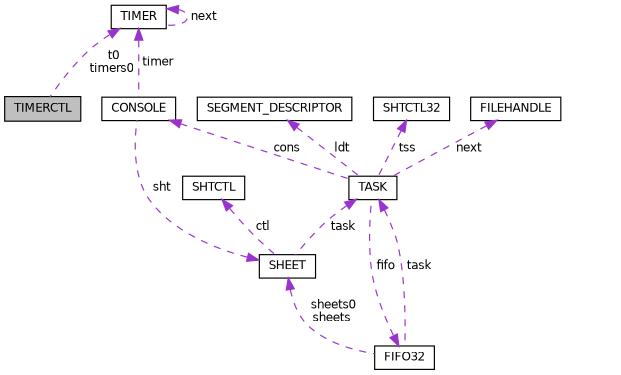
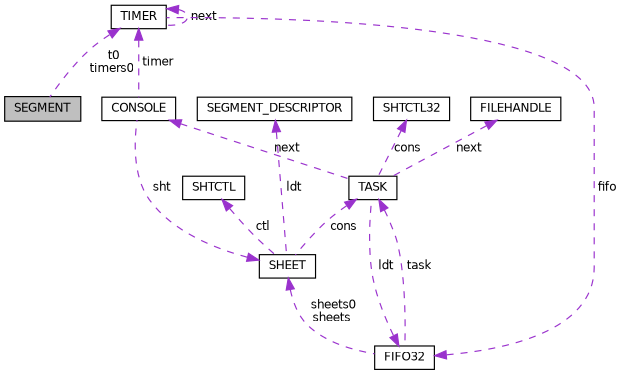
edge "TIMER" -> "FIFO32": added, label "fifo"
node "TIMERCTL": label "TIMERCTL" -> "SEGMENT"
edge "TASK" -> "CONSOLE": label " cons" -> " next"
edge "TASK" -> "SHTCTL32": label " tss" -> " cons"
edge "TASK" -> "SEGMENT_DESCRIPTOR": now "SHEET" -> "SEGMENT_DESCRIPTOR"
edge "SHEET" -> "TASK": label " task" -> " cons"
edge "TASK" -> "FIFO32": label " fifo" -> " ldt"
